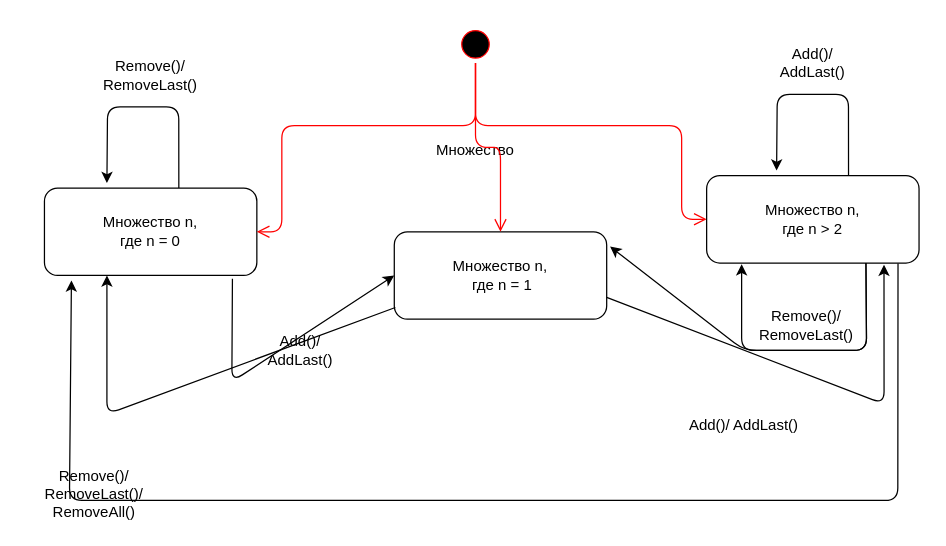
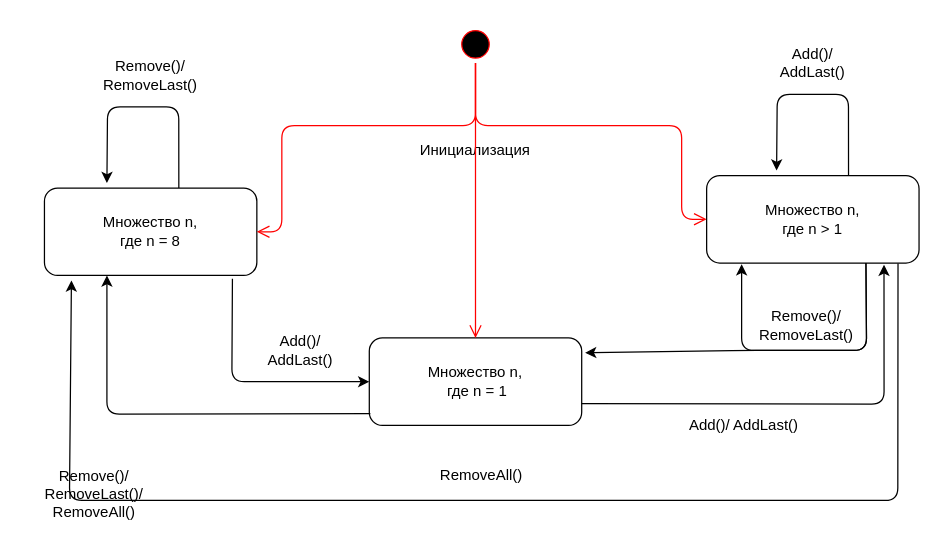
node "Множество": label "Множество" -> "Инициализация"
node "Множество n, где n > 2": label "Множество n, где n > 2" -> "Множество n, где n > 1"
node "Множество n, где n = 0": label "Множество n, где n = 0" -> "Множество n, где n = 8"
node "Множество n, где n = 1": moved (501, 276) -> (476, 382)
node "RemoveAll()": added
